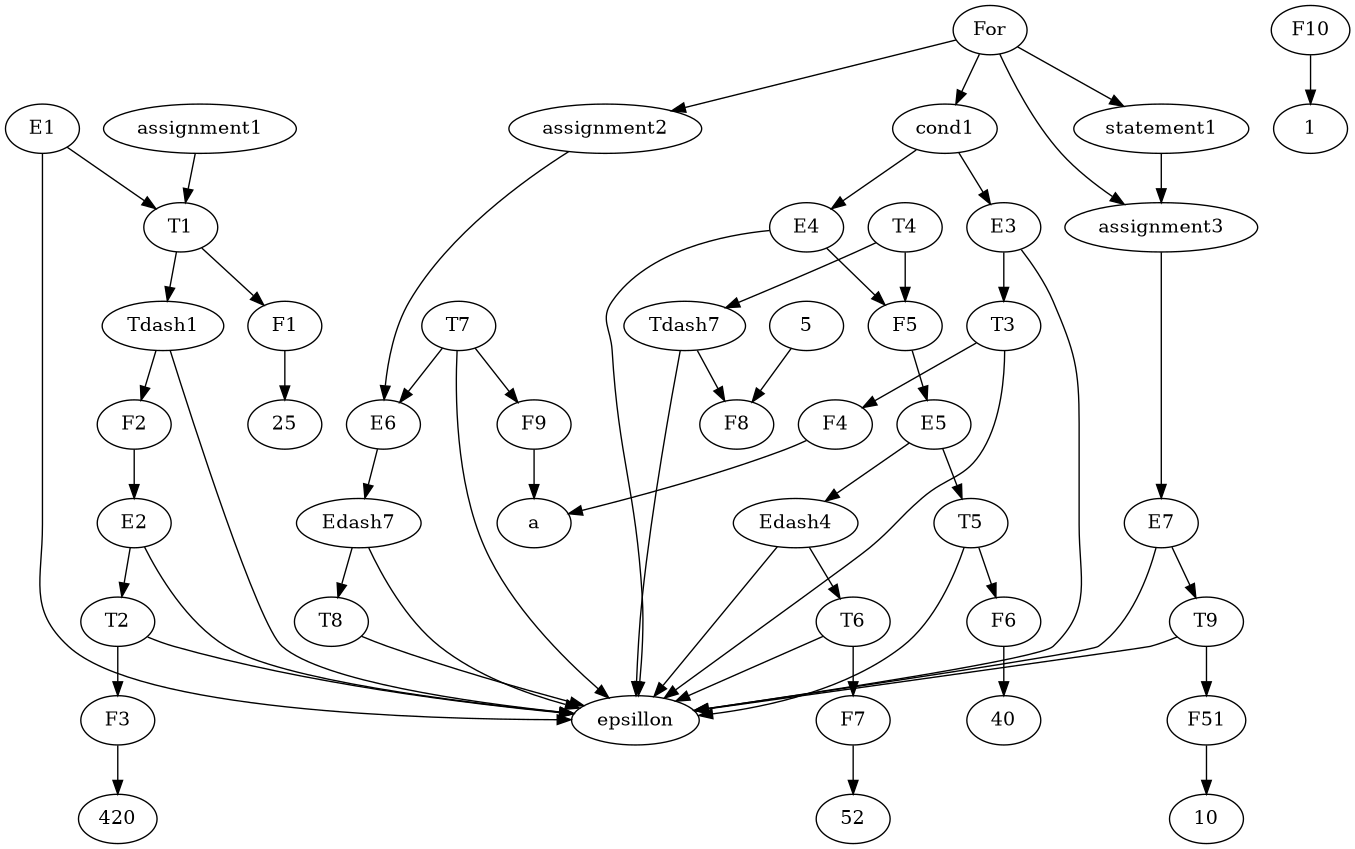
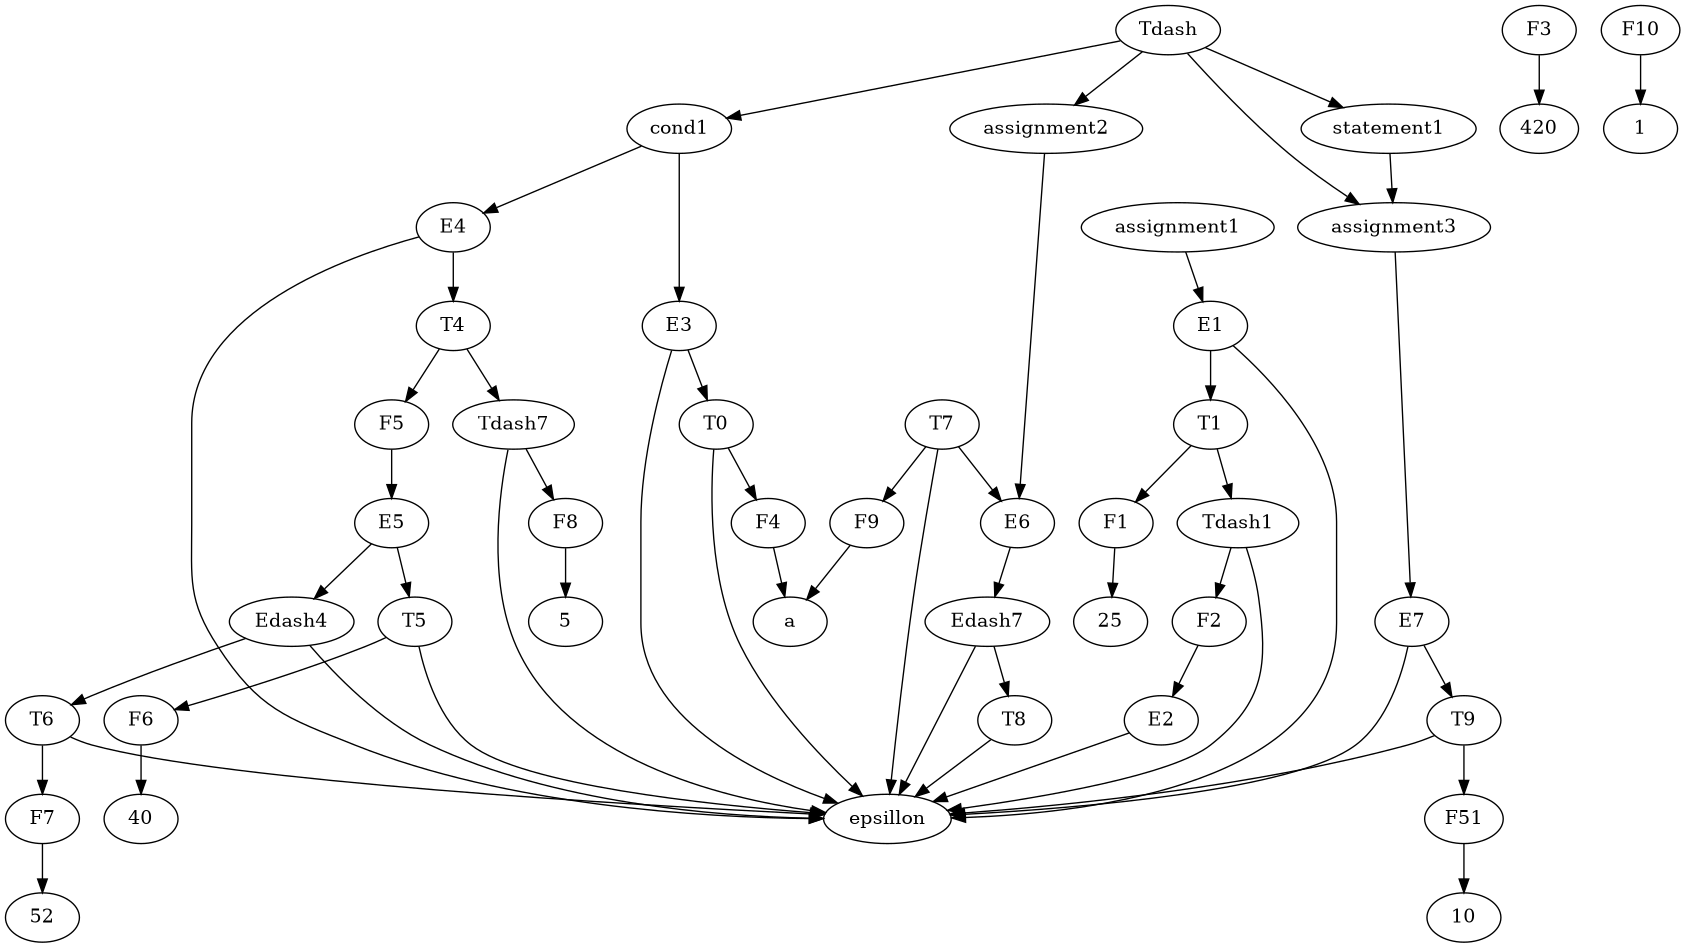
node "For": label "For" -> "Tdash"
edge "assignment1" -> "T1": now "assignment1" -> "E1"
edge "E4" -> "F5": now "E4" -> "T4"
node "T3": label "T3" -> "T0"
edge "5" -> "F8": reversed
node "T2": removed
